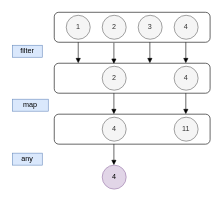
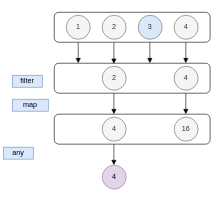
node "3": fillcolor #f5f5f5 -> #dae8fc
node "filter": moved (27, 51) -> (27, 81)
node "11": label "11" -> "16"
node "any": moved (27, 159) -> (18, 153)
